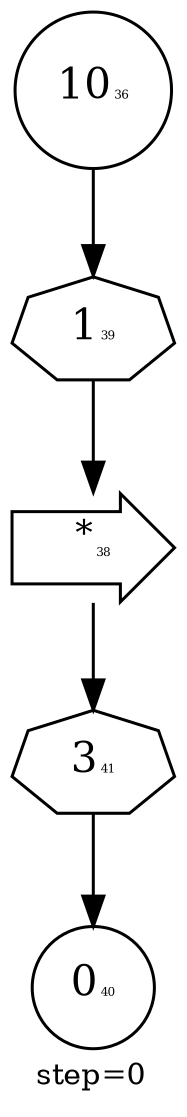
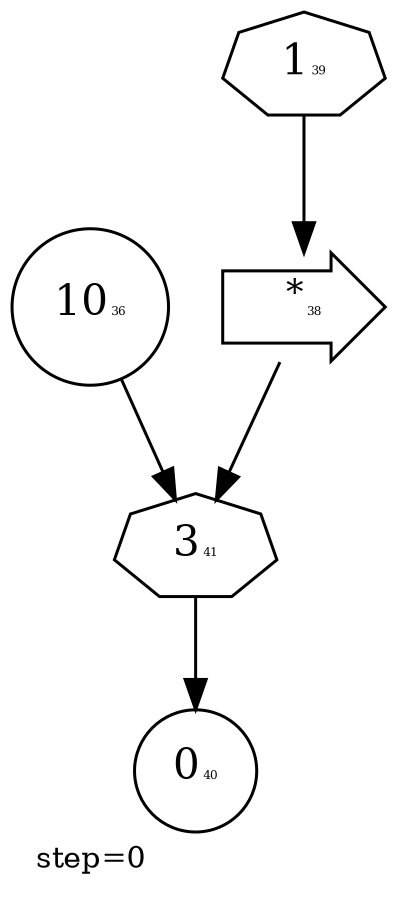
edge "10" -> "1": now "10" -> "3"
